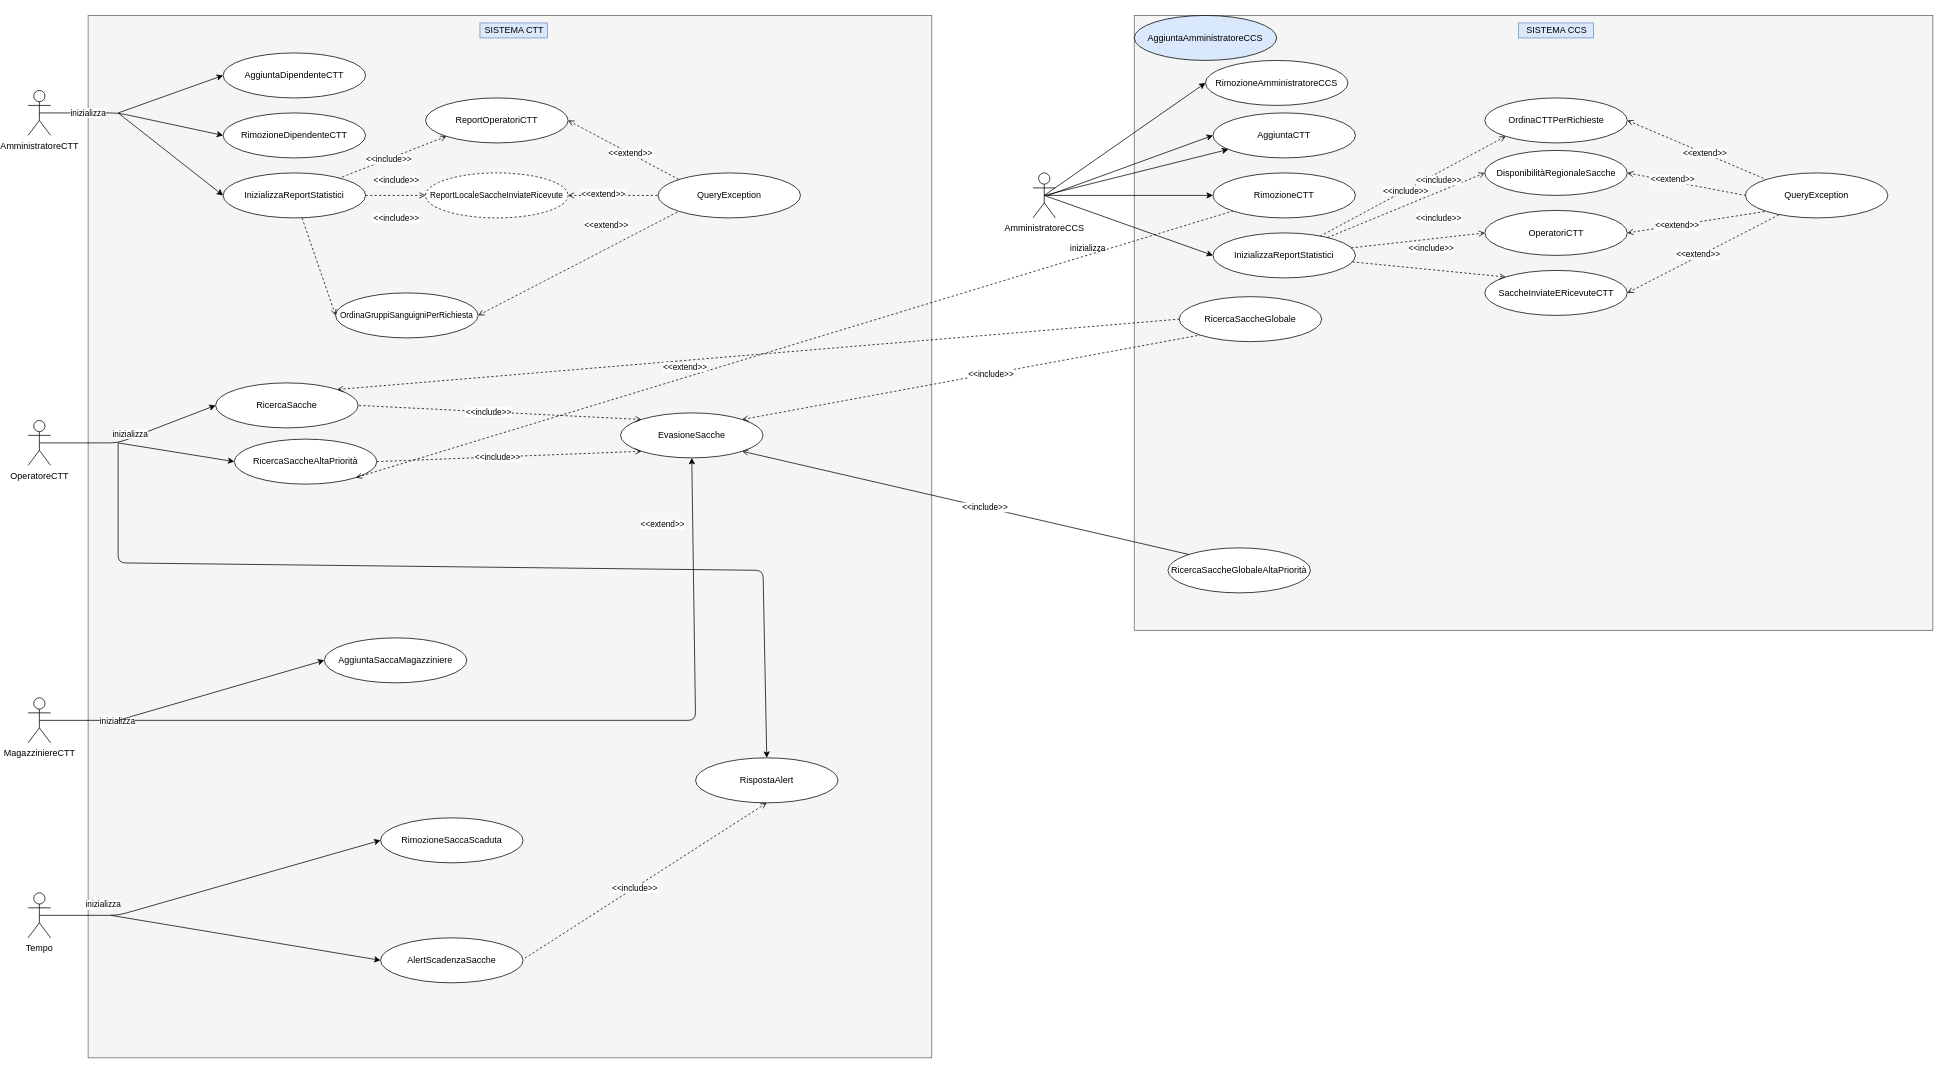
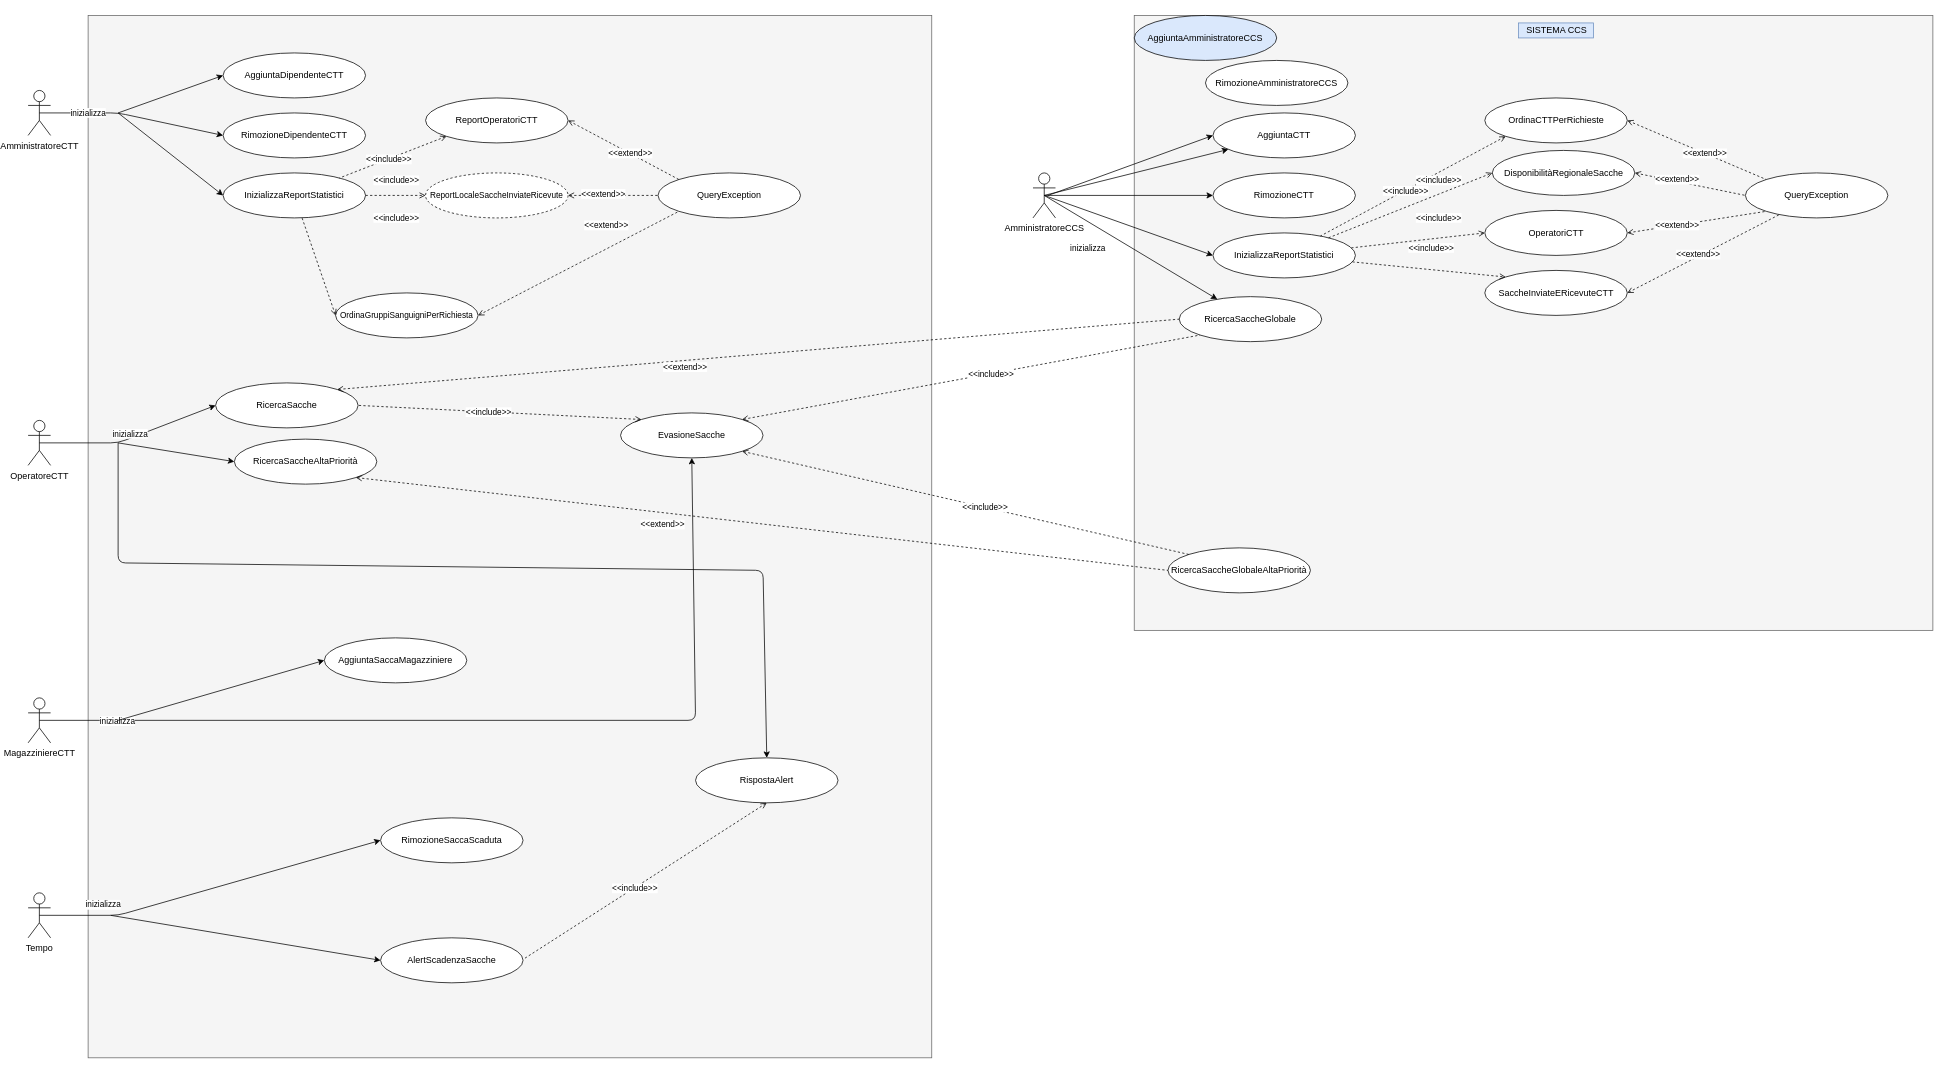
node "SISTEMA CTT": removed
edge "AmministratoreCCS" -> "RimozioneAmministratoreCCS": now "AmministratoreCCS" -> "RicercaSaccheGlobale"
node "DisponibilitàRegionaleSacche": moved (1556, 173) -> (1564, 173)
edge "RimozioneCTT" -> "RicercaSaccheAltaPriorità": now "RicercaSaccheGlobaleAltaPriorità" -> "RicercaSaccheAltaPriorità"
edge "RicercaSaccheAltaPriorità" -> "EvasioneSacche": removed, label "<<include>>"
edge "RicercaSaccheGlobaleAltaPriorità" -> "EvasioneSacche": style solid -> dashed
